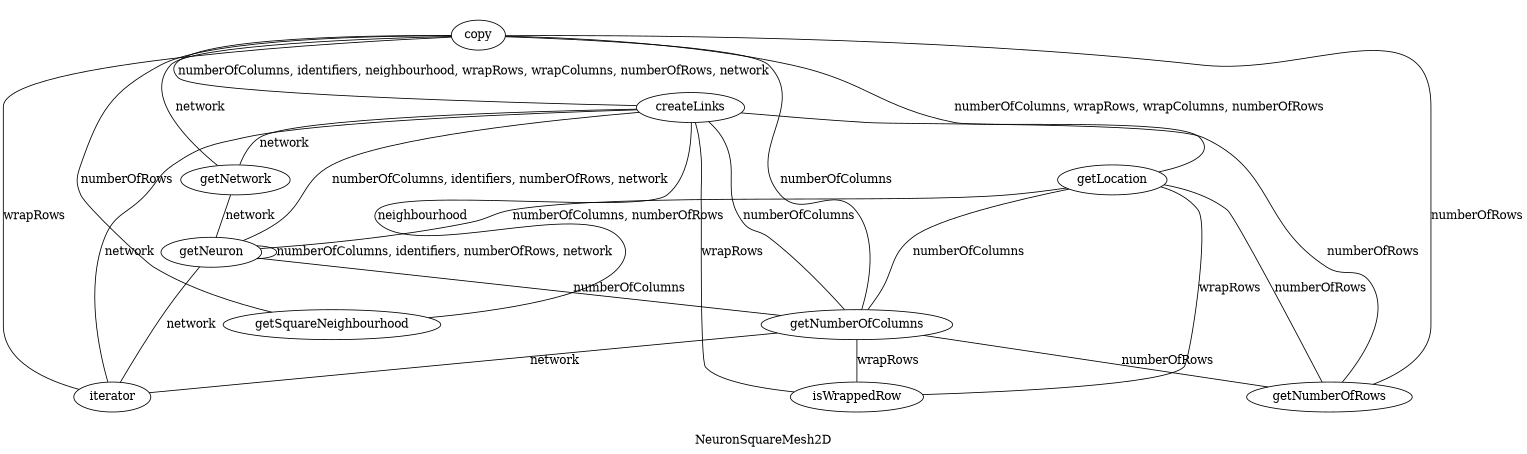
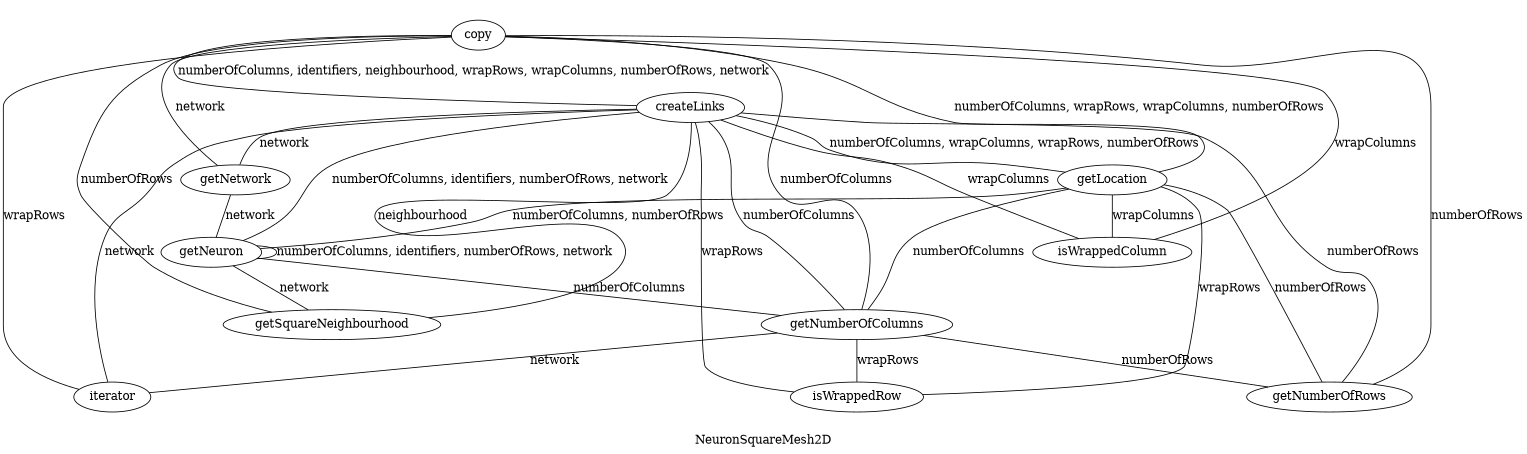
edge "createLinks" -- "getLocation": added, label "numberOfColumns, wrapColumns, wrapRows, numberOfRows"
node "isWrappedColumn": added
edge "getNeuron" -- "iterator": now "getNeuron" -- "getSquareNeighbourhood"
